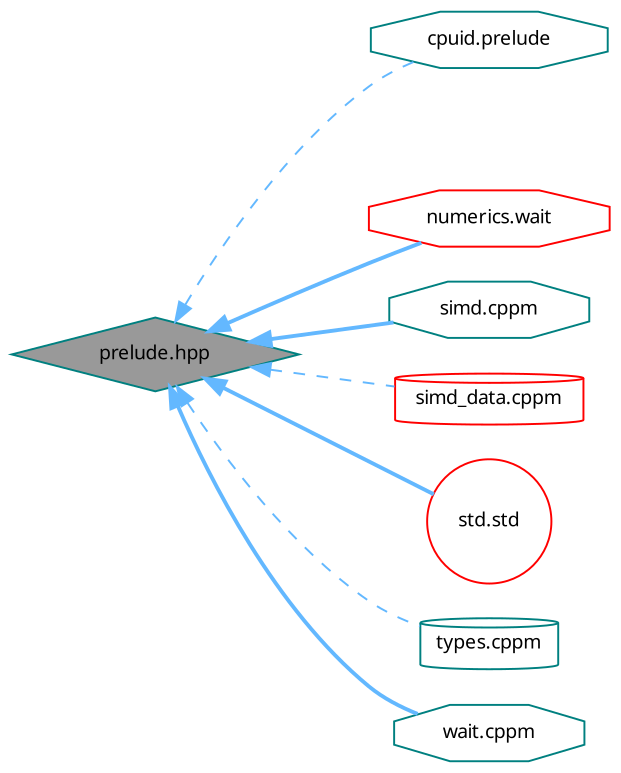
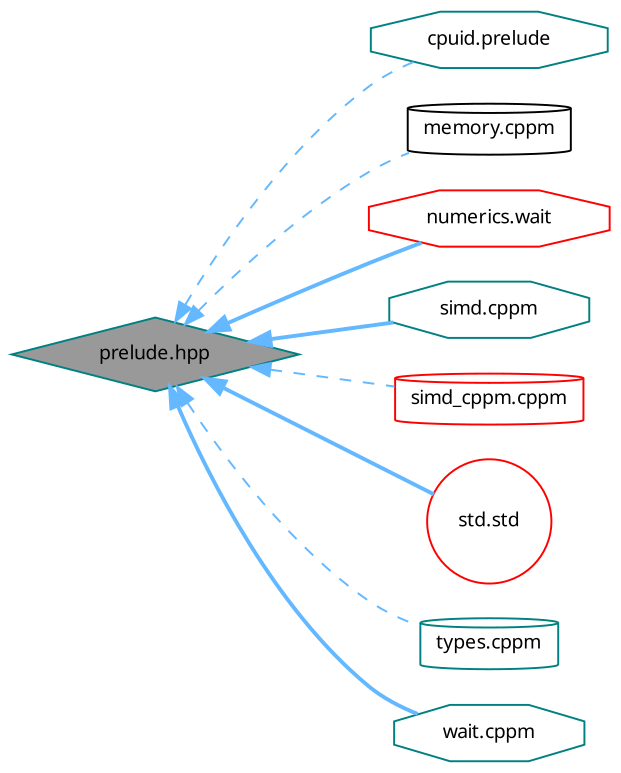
node "memory.cppm": added
node "simd_data.cppm": label "simd_data.cppm" -> "simd_cppm.cppm"
